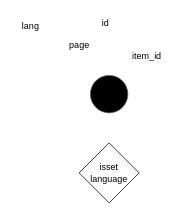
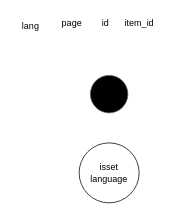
node "page": moved (79, 45) -> (72, 23)
node "item_id": moved (147, 57) -> (139, 23)
node "isset language": shape diamond -> ellipse
